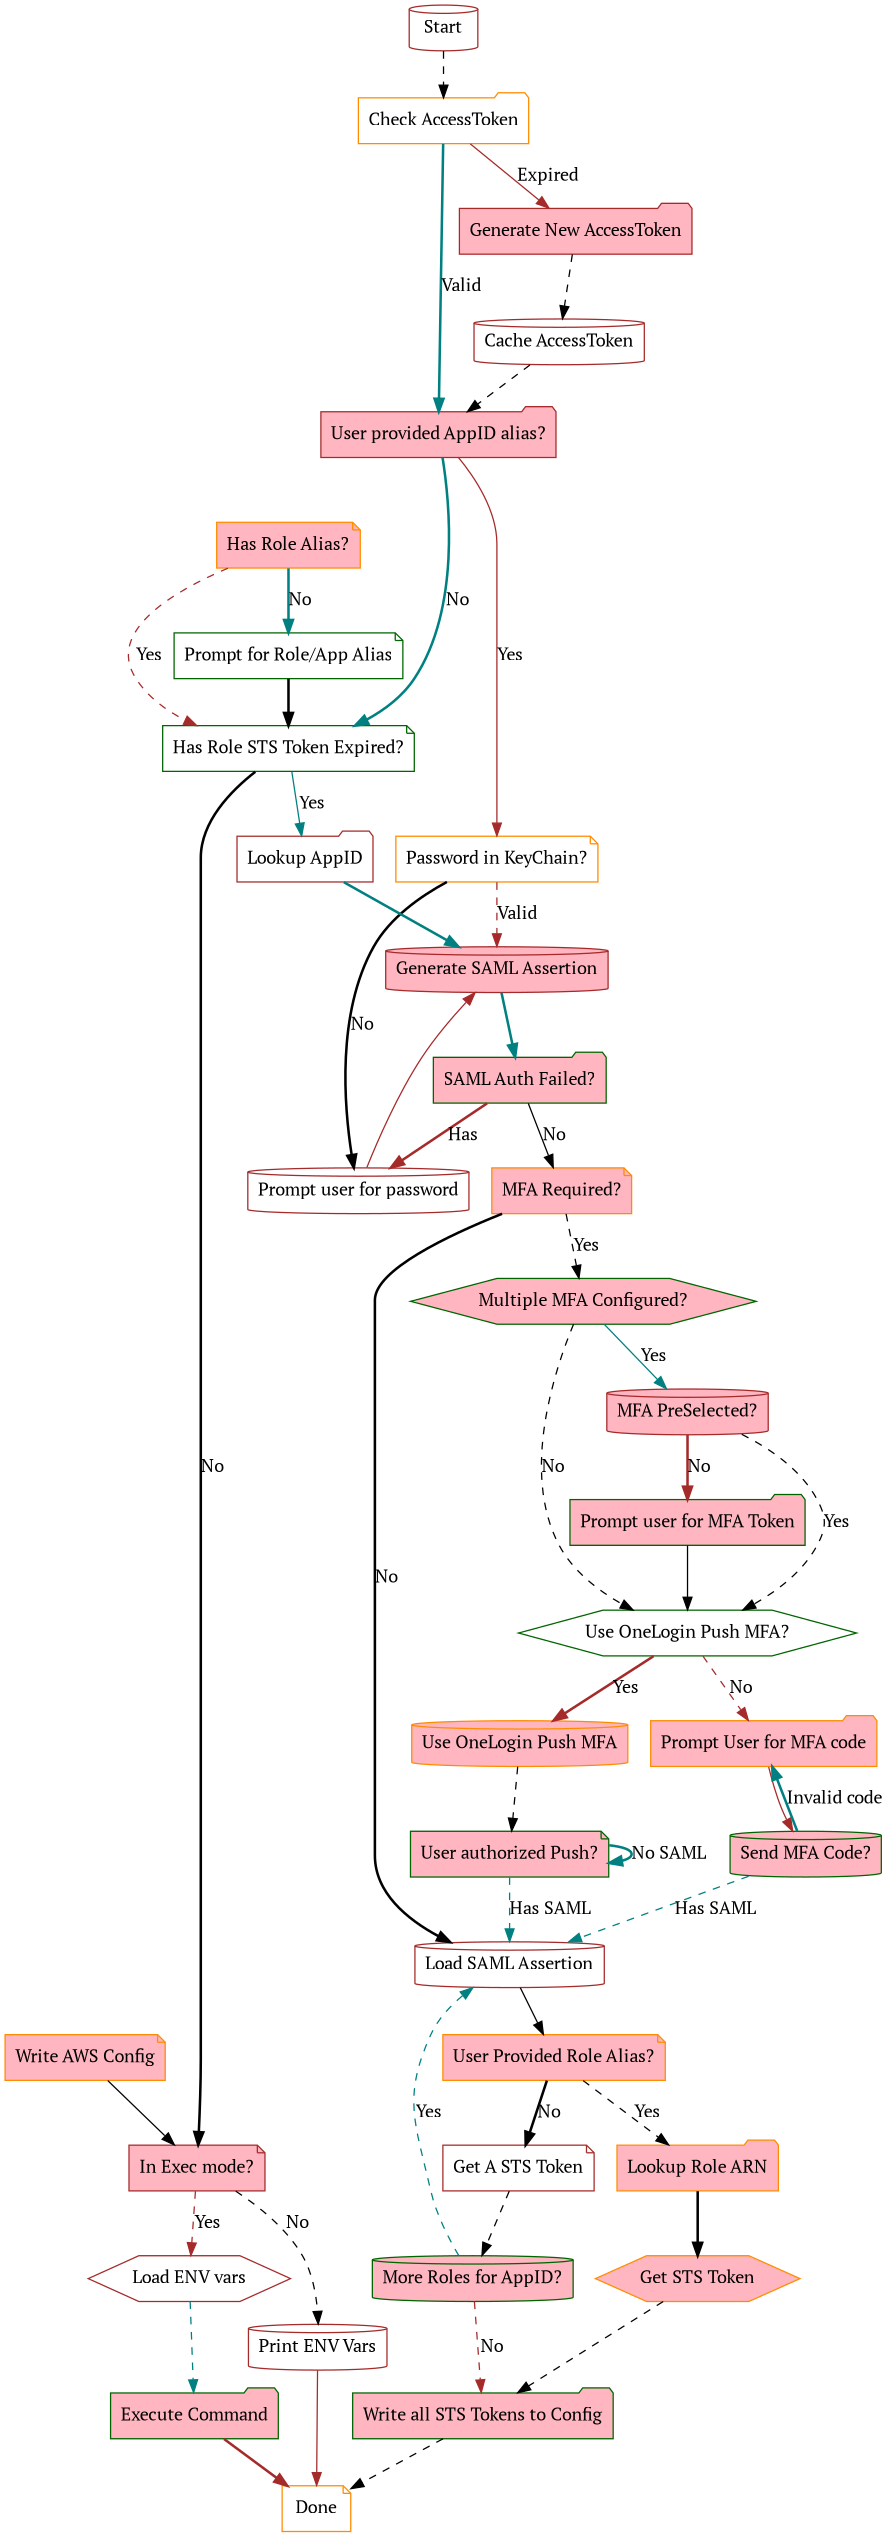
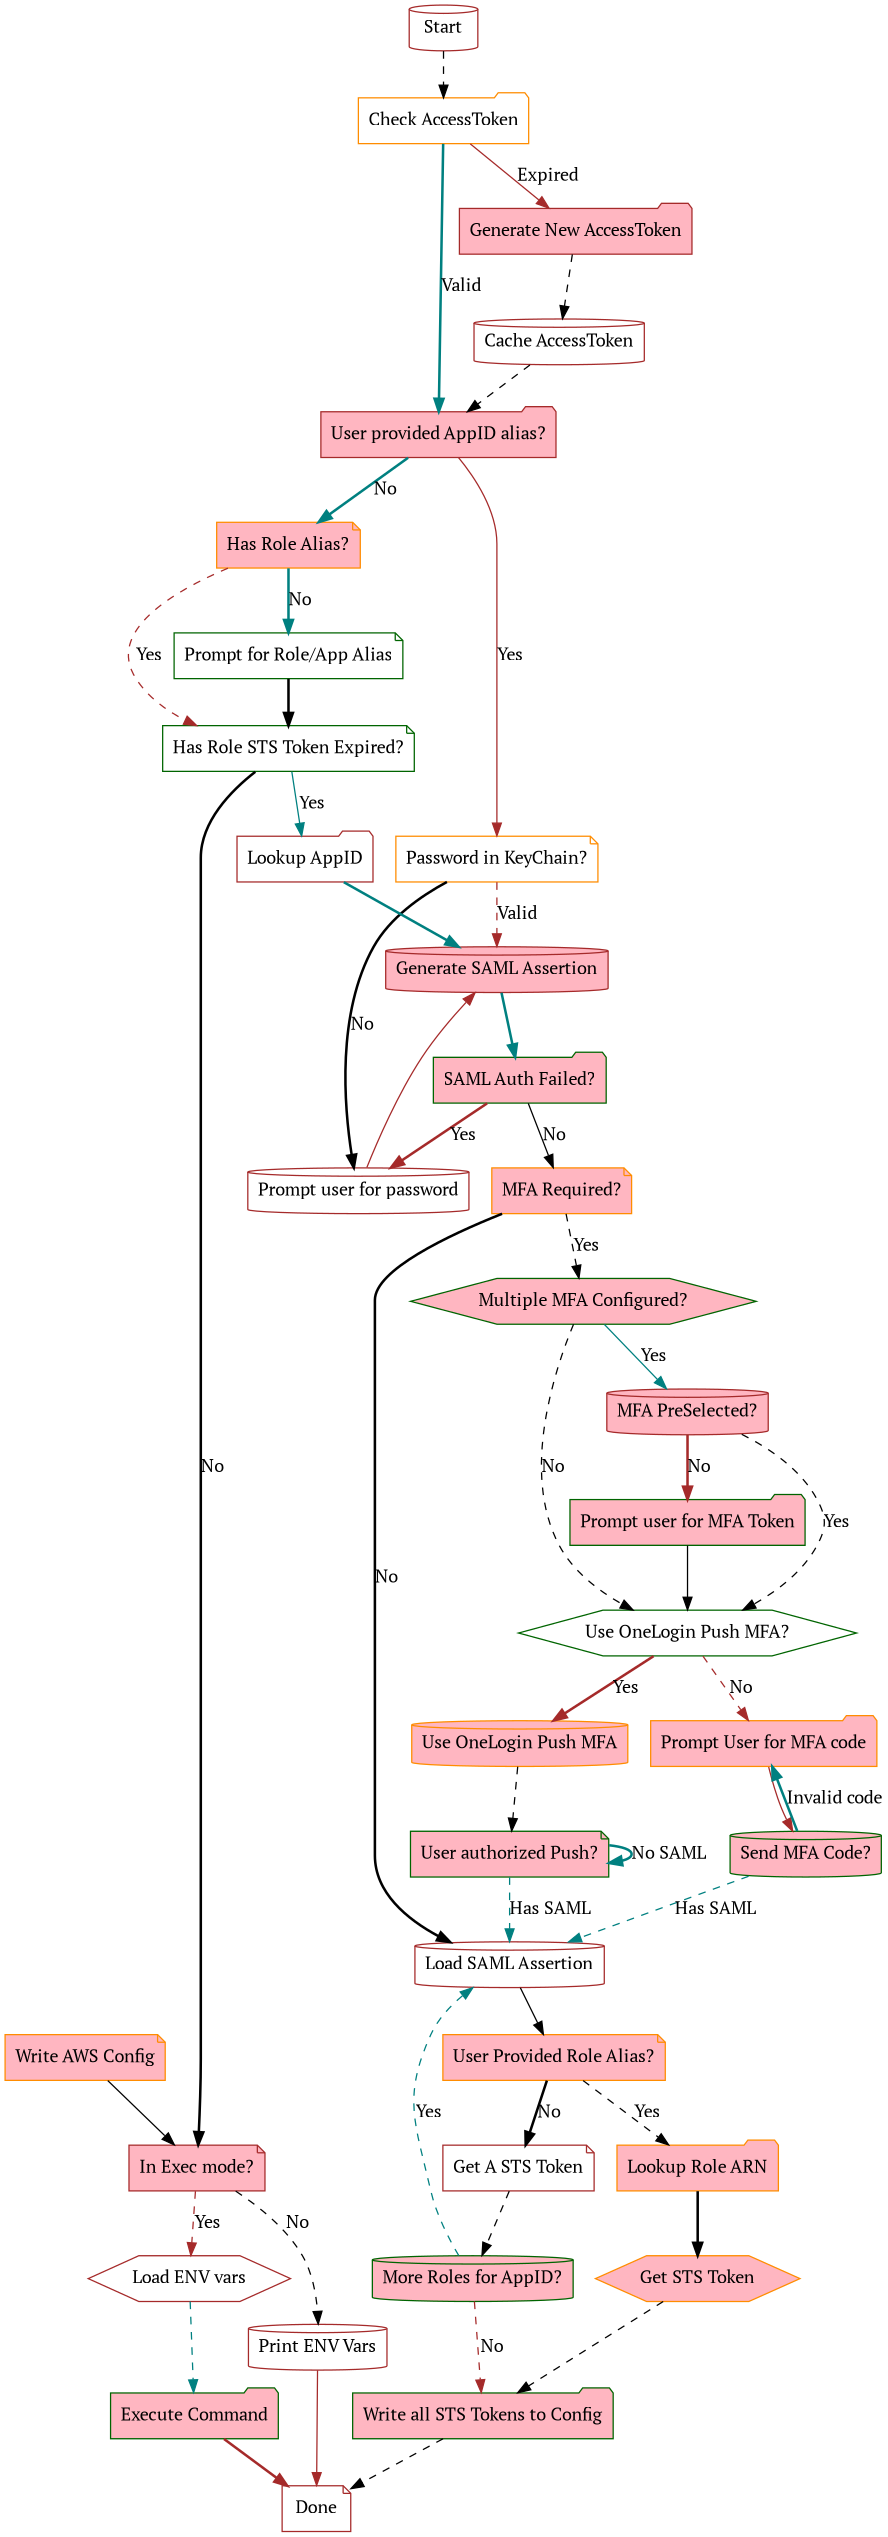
edge "User provided AppID alias?" -> "Has Role STS Token Expired?": now "User provided AppID alias?" -> "Has Role Alias?"
edge "SAML Auth Failed?" -> "Prompt user for password": label "Has" -> "Yes"
node "Done": color darkorange -> brown
